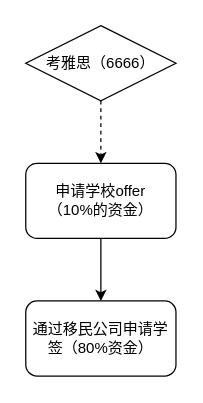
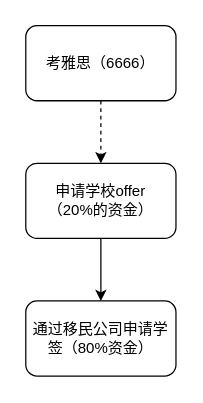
node "考雅思（6666）": shape diamond -> rounded rectangle
node "申请学校offer （10%的资金）": label "申请学校offer （10%的资金）" -> "申请学校offer （20%的资金）"
